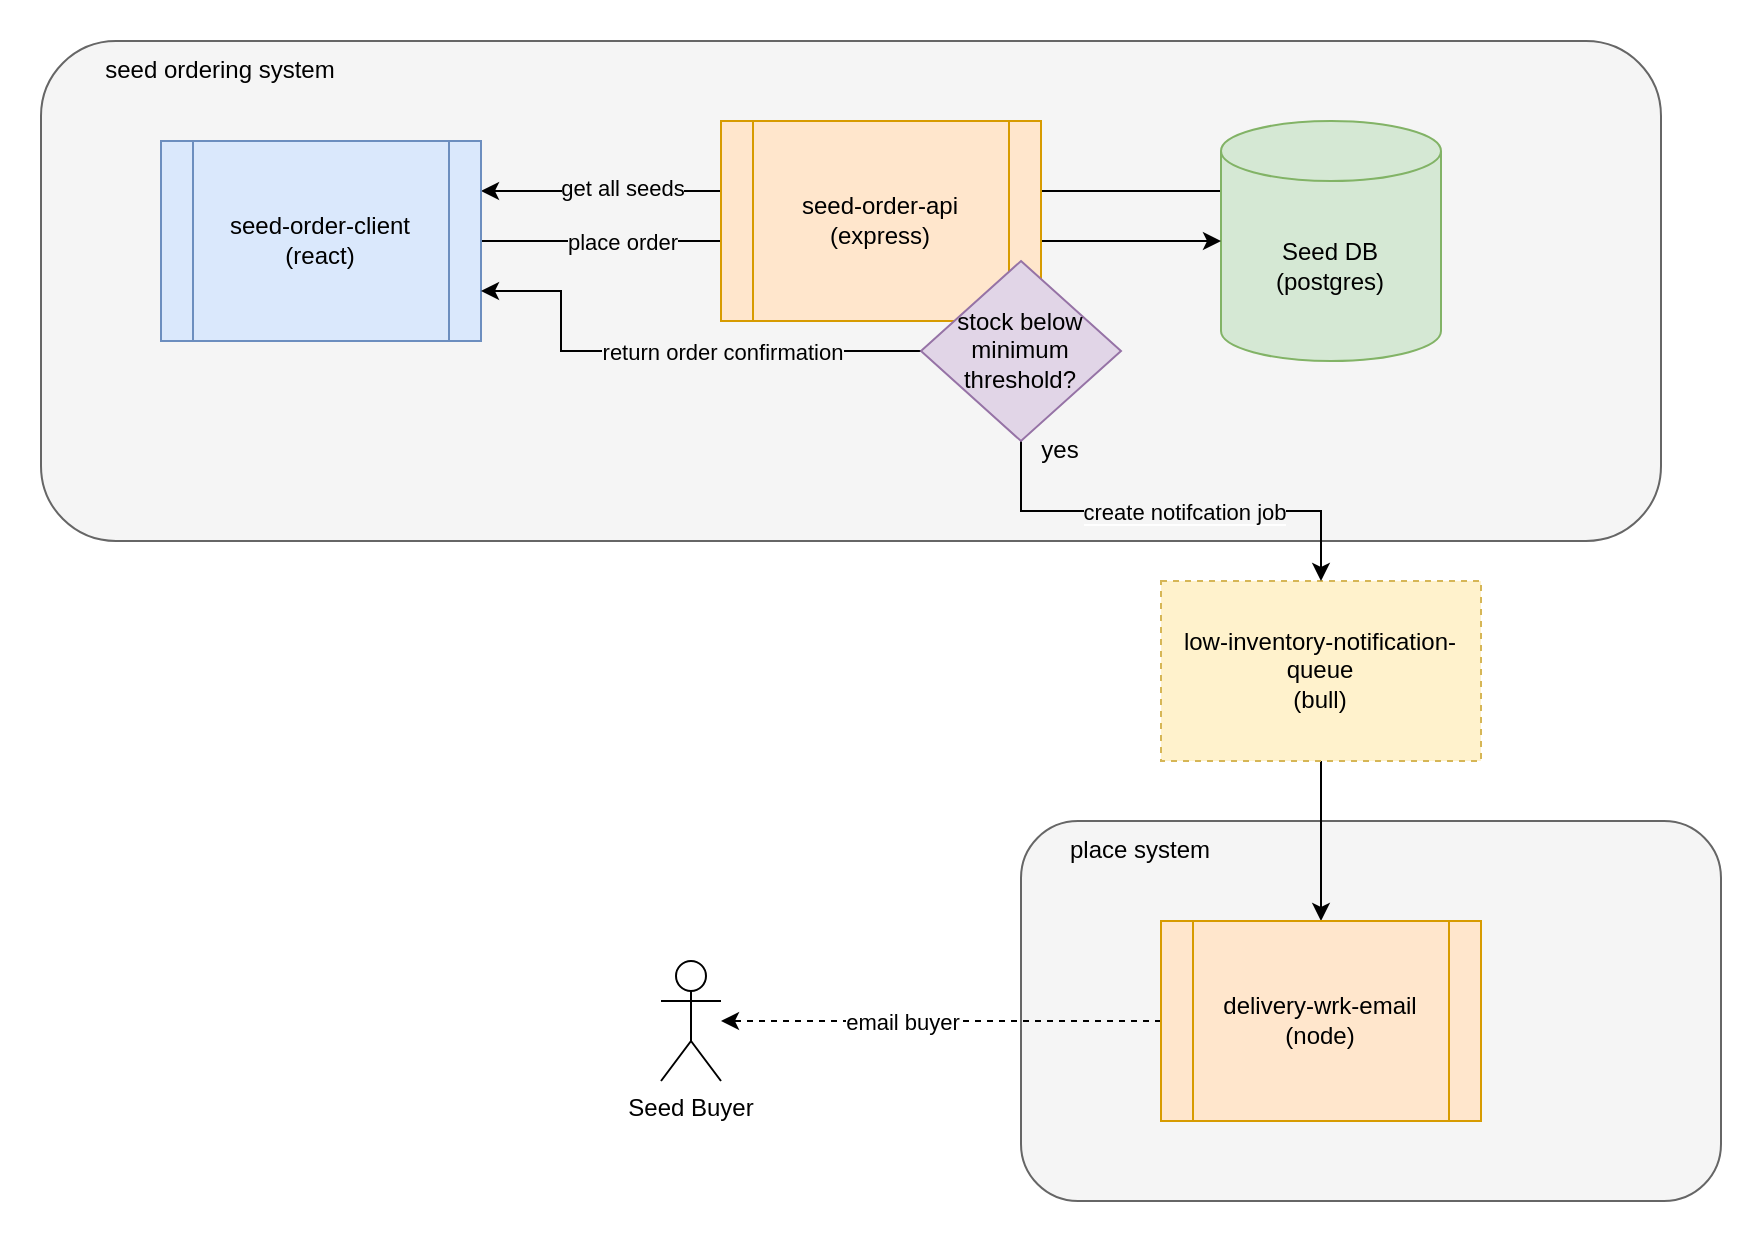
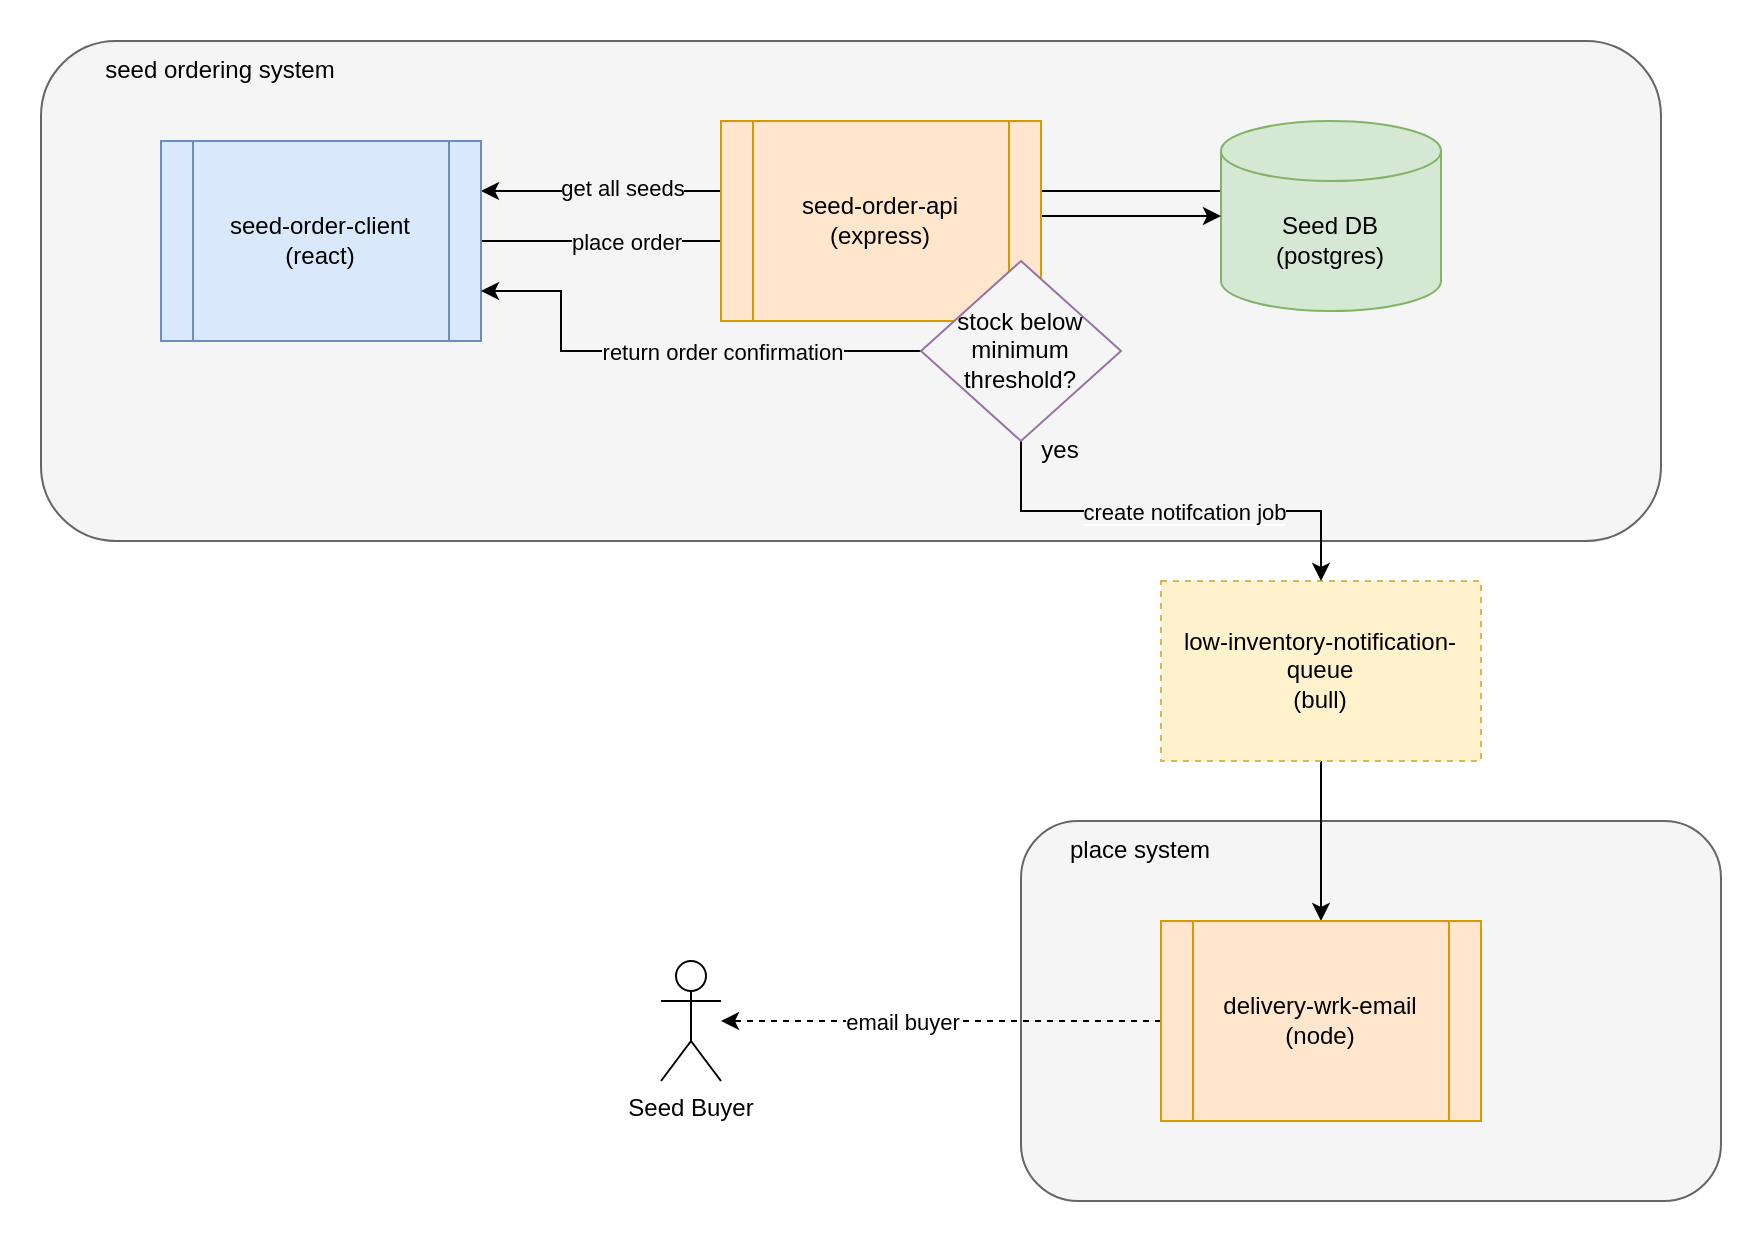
node "Seed DB (postgres)": size 220x240 -> 220x190
node "stock below minimum threshold?": fillcolor #e1d5e7 -> #f5f5f5
